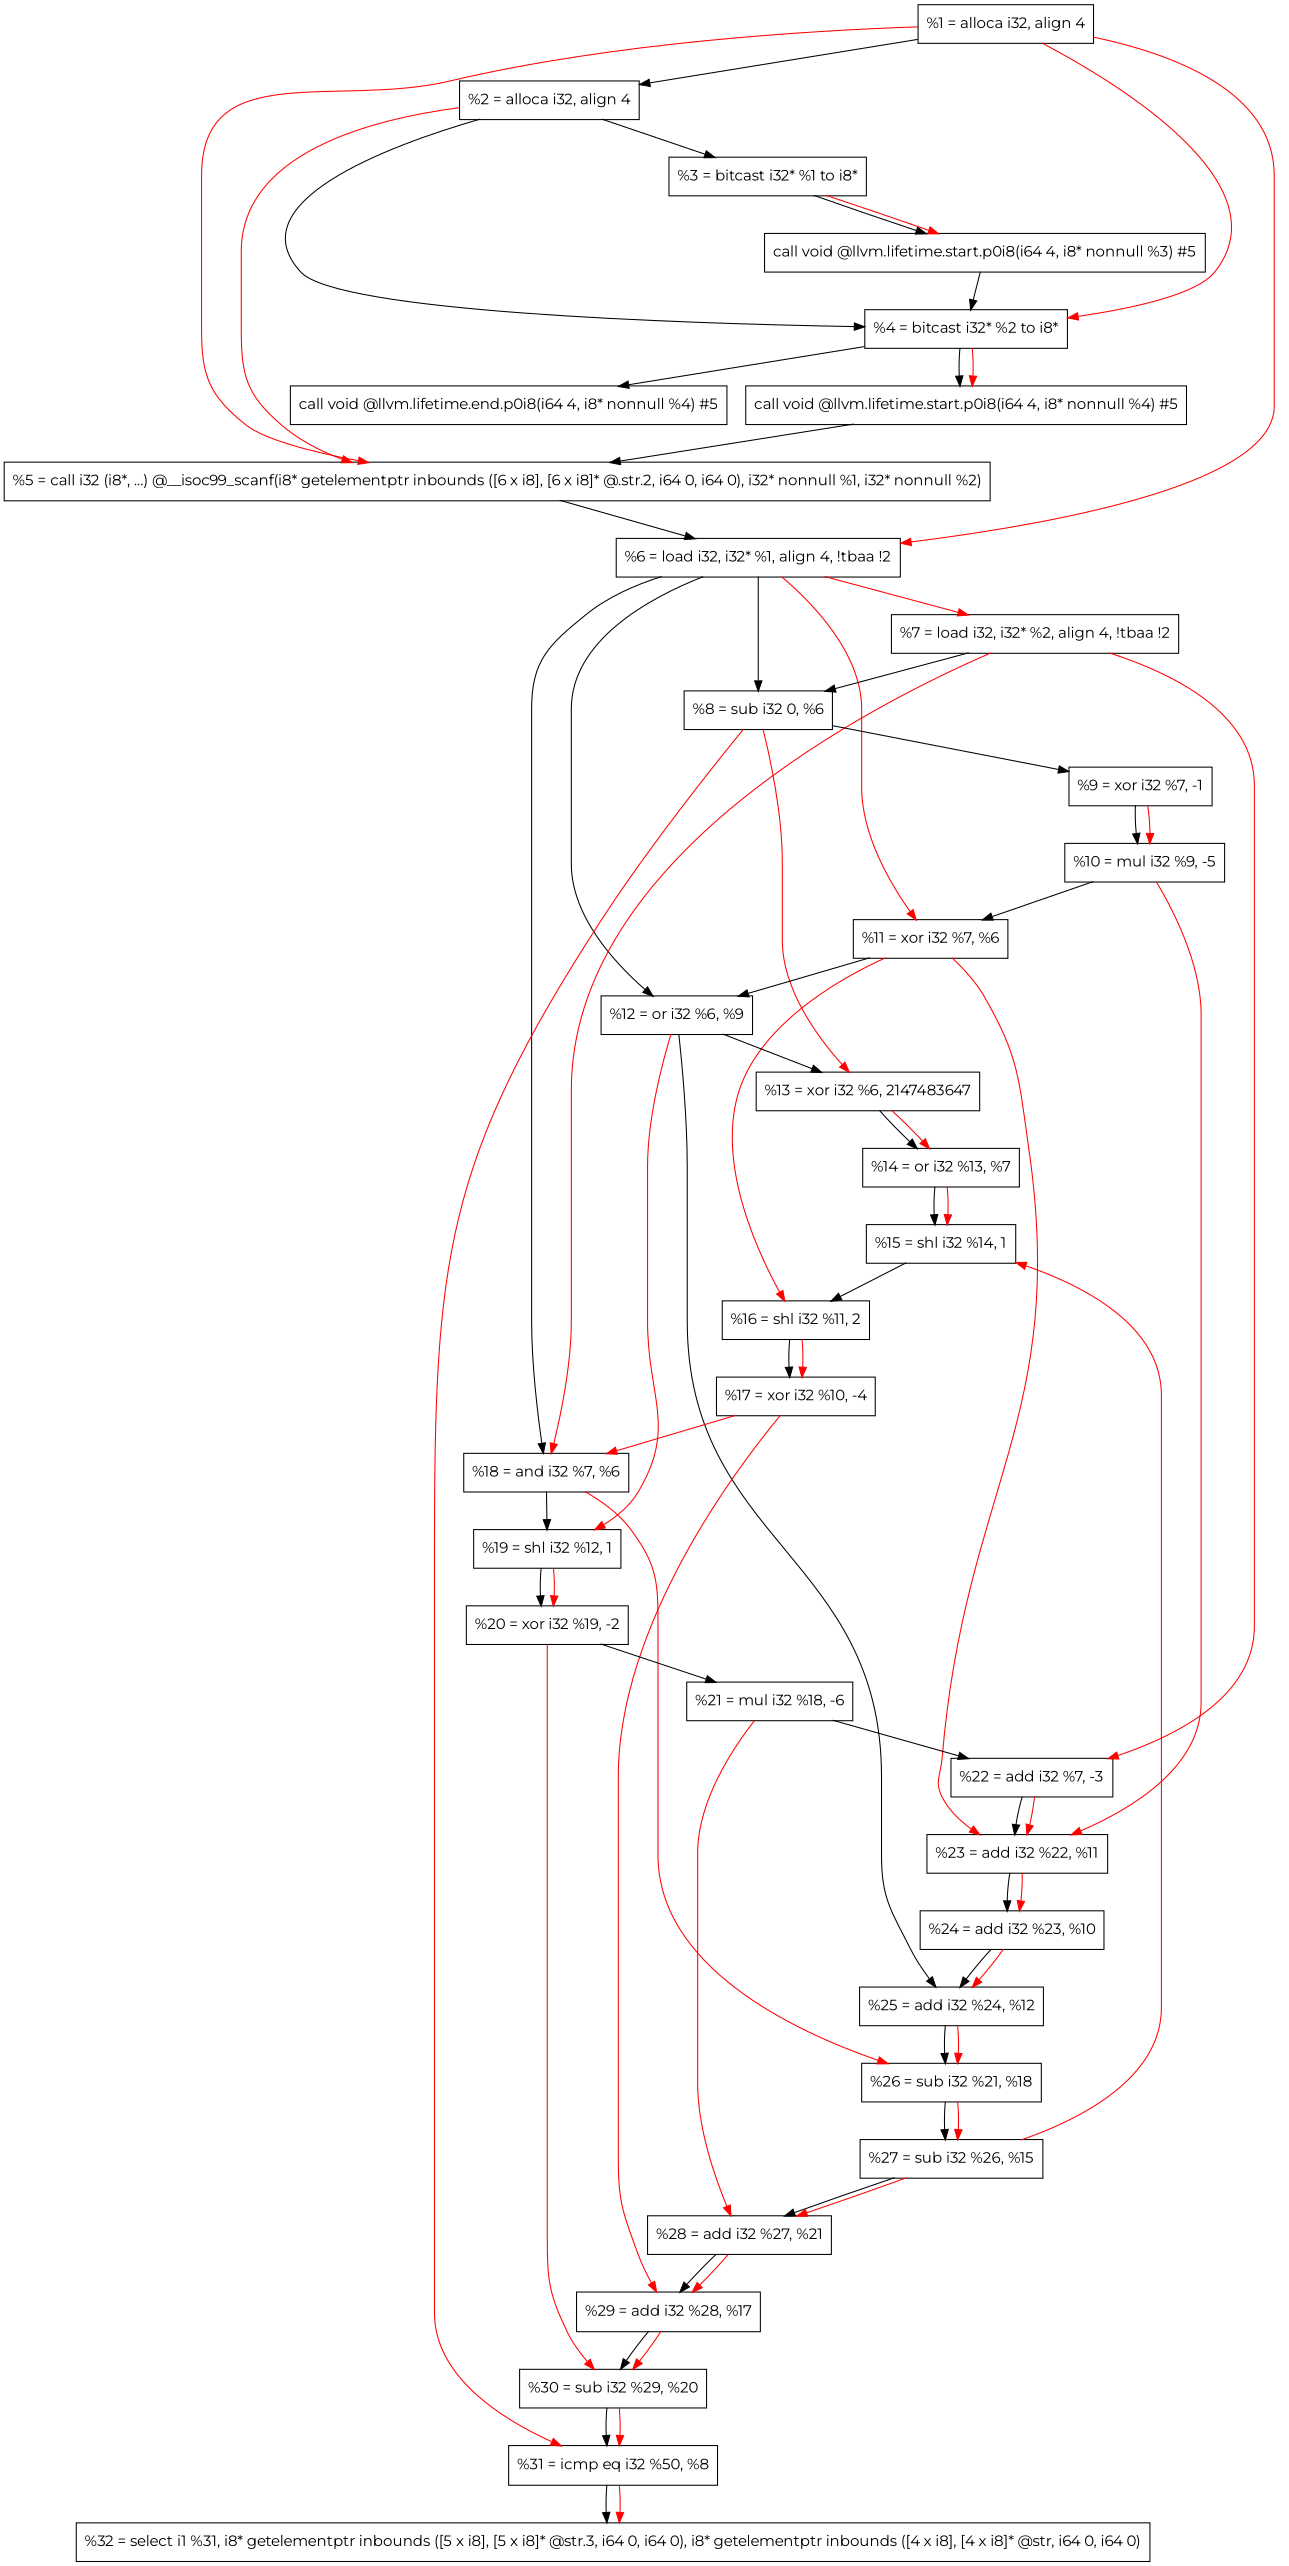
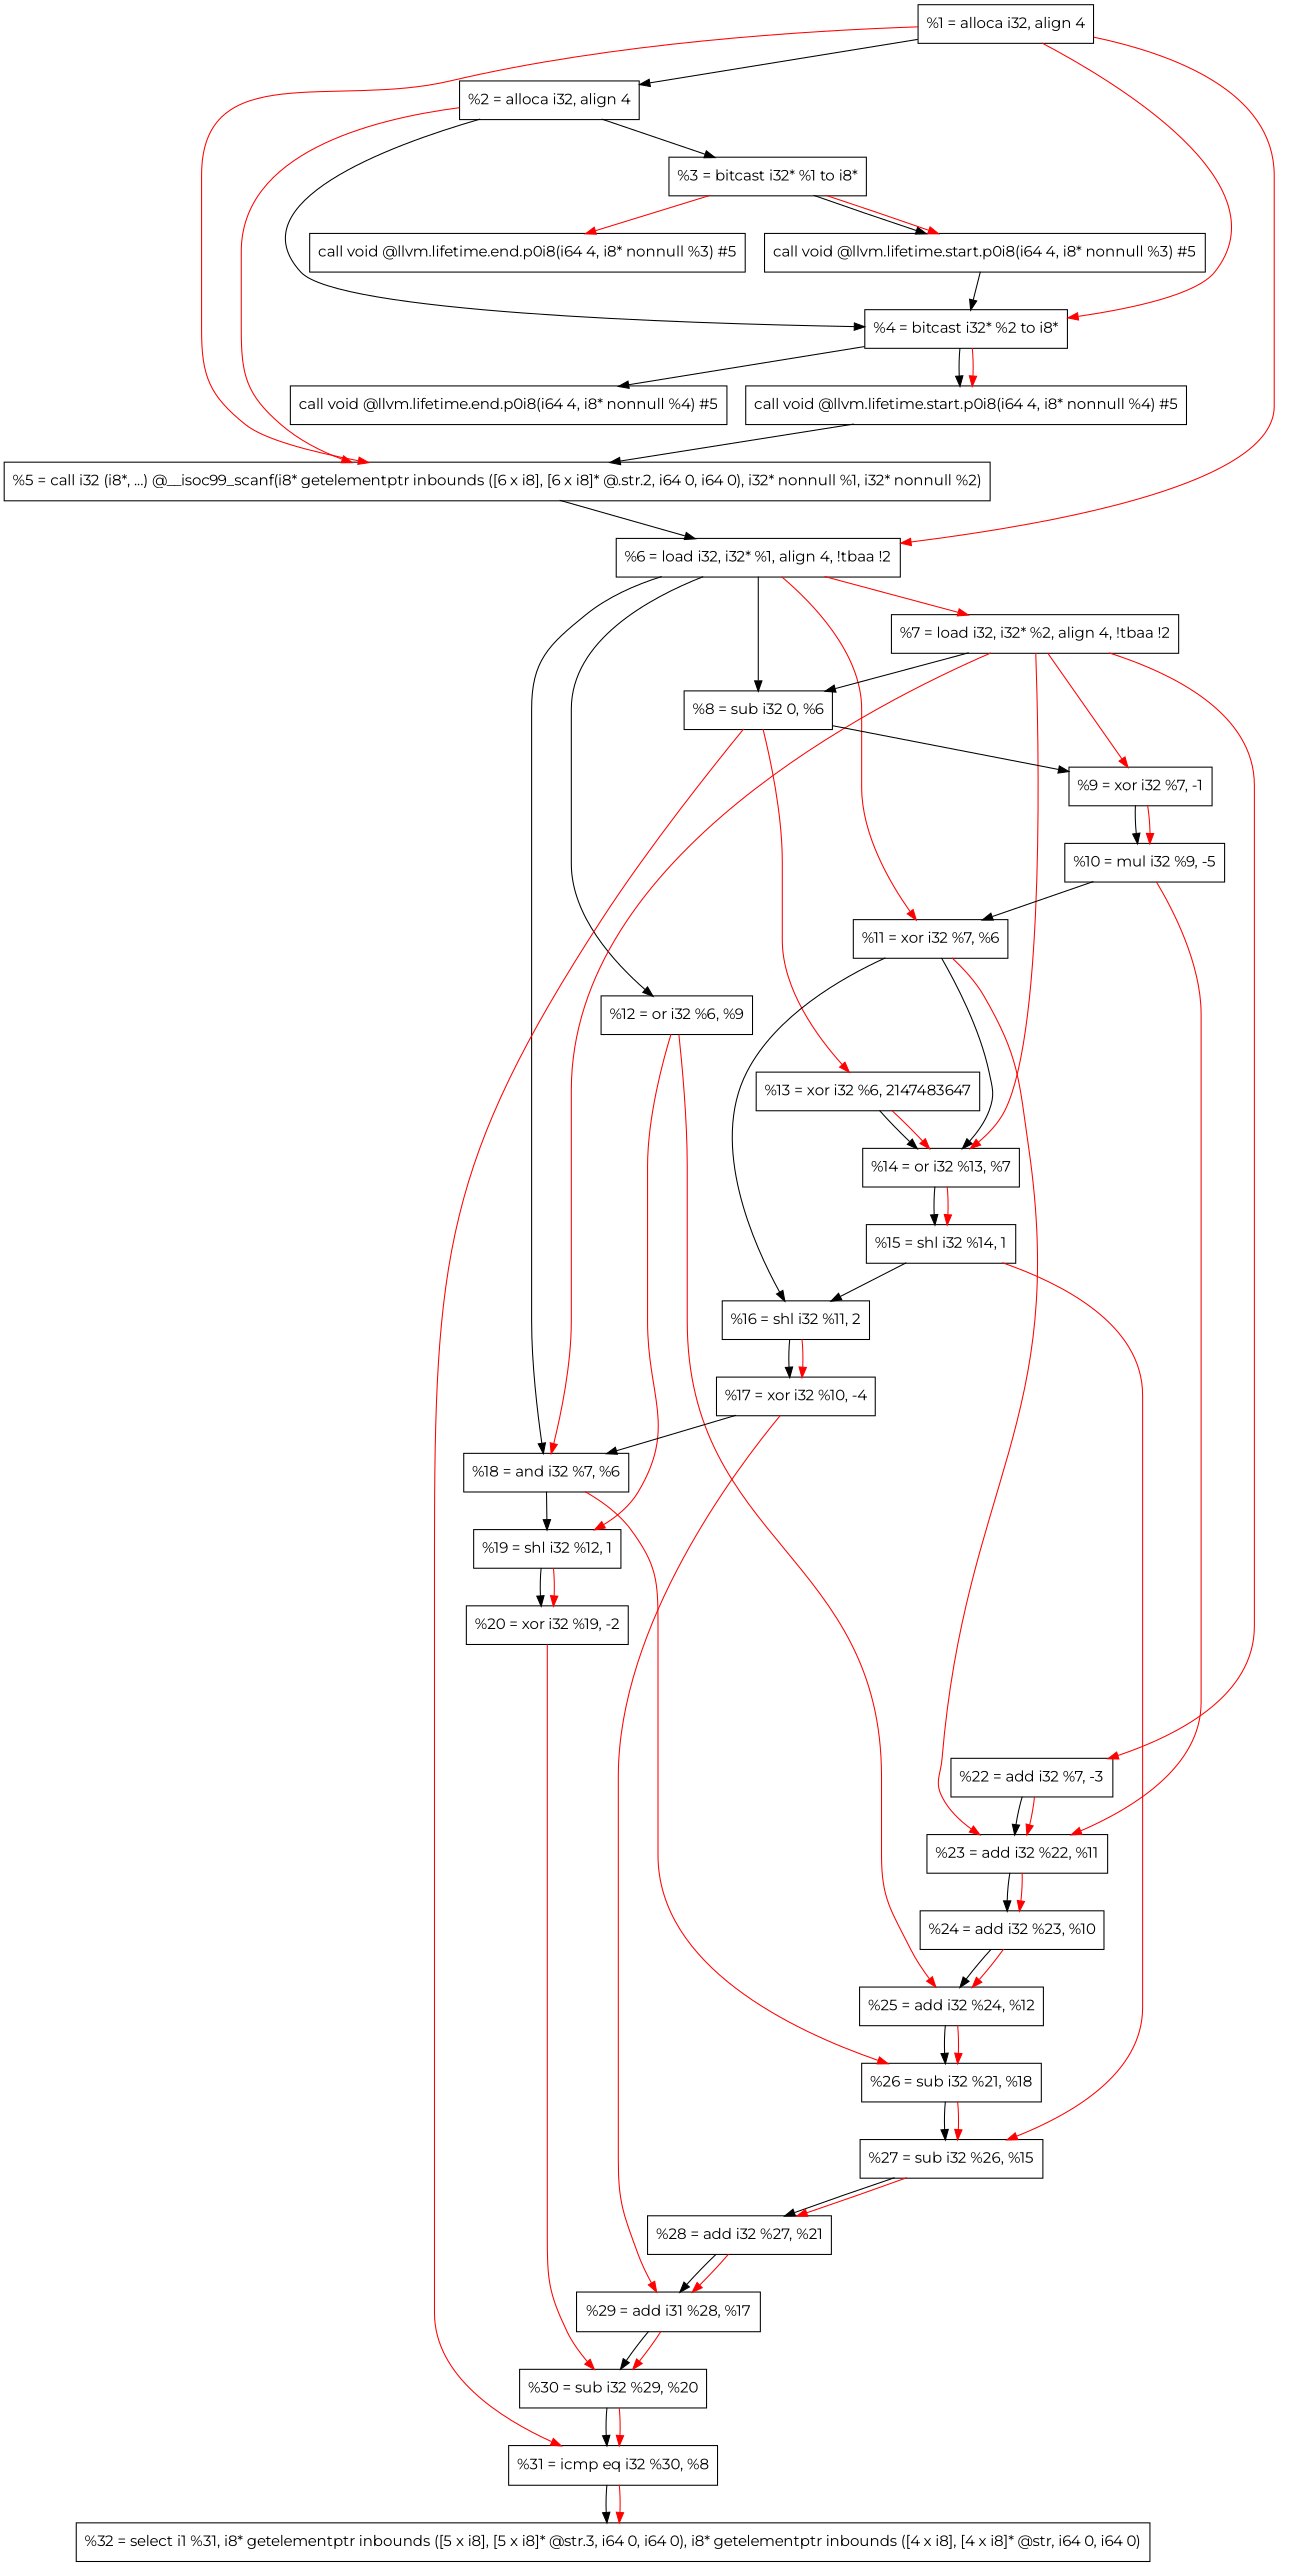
node "call void @llvm.lifetime.end.p0i8(i64 4, i8* nonnull %3) #5": added
edge "%7 = load i32, i32* %2, align 4, !tbaa !2" -> "%9 = xor i32 %7, -1": added
edge "%7 = load i32, i32* %2, align 4, !tbaa !2" -> "%14 = or i32 %13, %7": added
edge "%11 = xor i32 %7, %6" -> "%12 = or i32 %6, %9": now "%11 = xor i32 %7, %6" -> "%14 = or i32 %13, %7"
edge "%12 = or i32 %6, %9" -> "%13 = xor i32 %6, 2147483647": removed
edge "%11 = xor i32 %7, %6" -> "%16 = shl i32 %11, 2": color red -> black
edge "%17 = xor i32 %10, -4" -> "%18 = and i32 %7, %6": color red -> black
edge "%12 = or i32 %6, %9" -> "%25 = add i32 %24, %12": color black -> red
node "%21 = mul i32 %18, -6": removed
edge "%27 = sub i32 %26, %15" -> "%15 = shl i32 %14, 1": reversed
node "%29 = add i32 %28, %17": label "%29 = add i32 %28, %17" -> "%29 = add i31 %28, %17"
node "%31 = icmp eq i32 %50, %8": label "%31 = icmp eq i32 %50, %8" -> "%31 = icmp eq i32 %30, %8"
